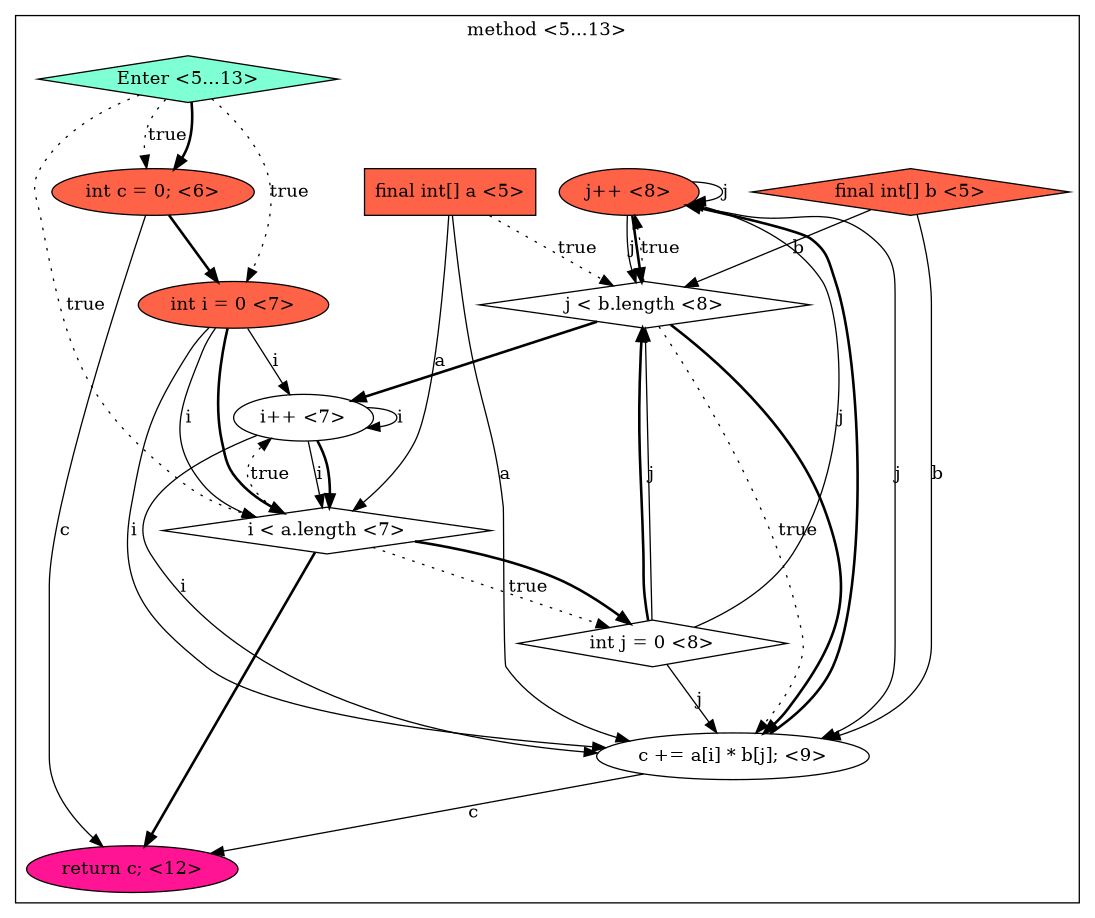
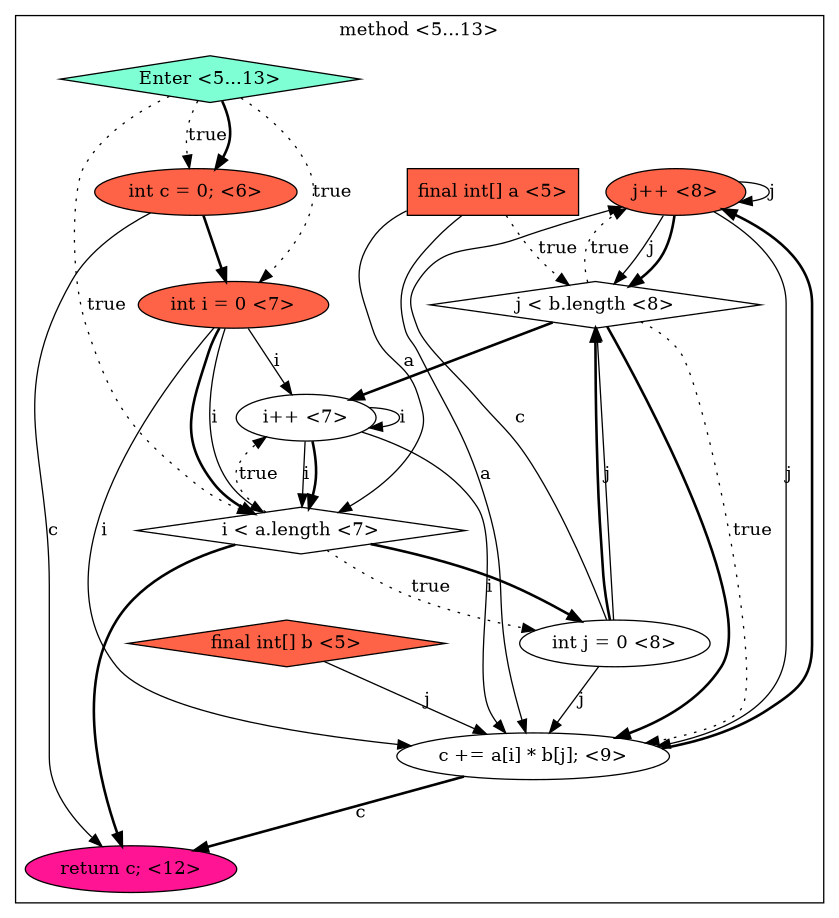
edge "final int[] b <5>" -> "j < b.length <8>": removed, label "b"
edge "int j = 0 <8>" -> "j++ <8>": label "j" -> "c"
edge "final int[] b <5>" -> "c += a[i] * b[j]; <9>": label "b" -> "j"
node "int j = 0 <8>": shape diamond -> ellipse
edge "c += a[i] * b[j]; <9>" -> "return c; <12>": style solid -> bold
